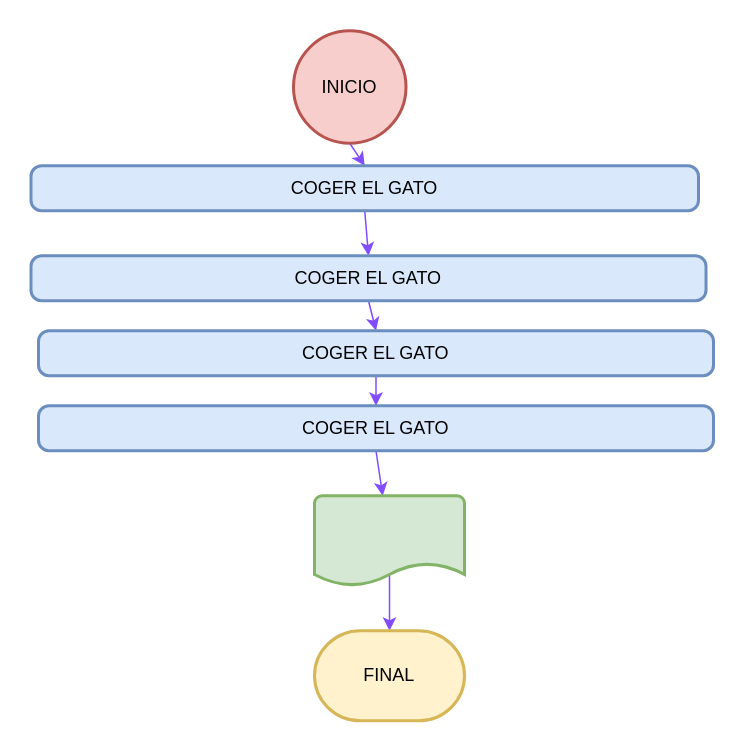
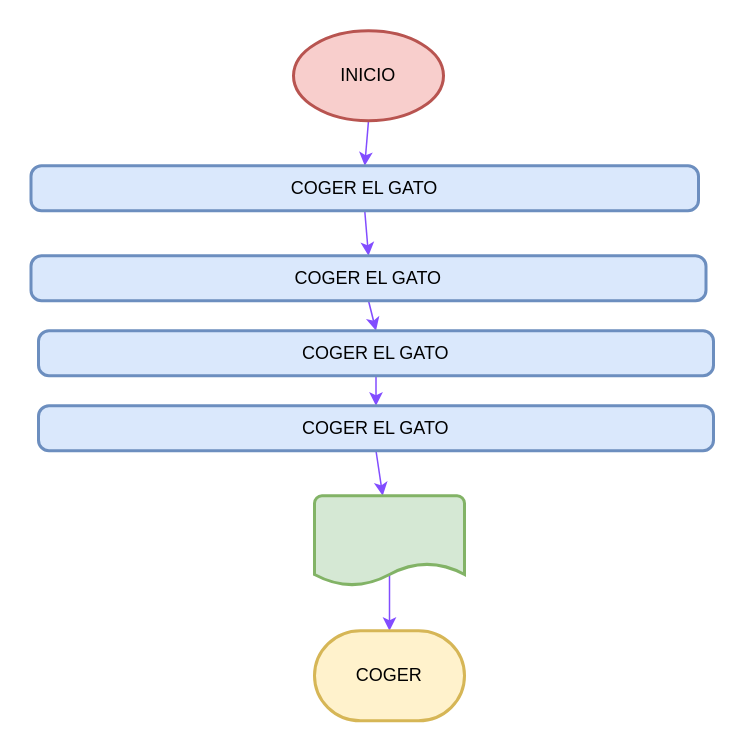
node "INICIO": size 113x113 -> 150x90
node "FINAL": label "FINAL" -> "COGER"
